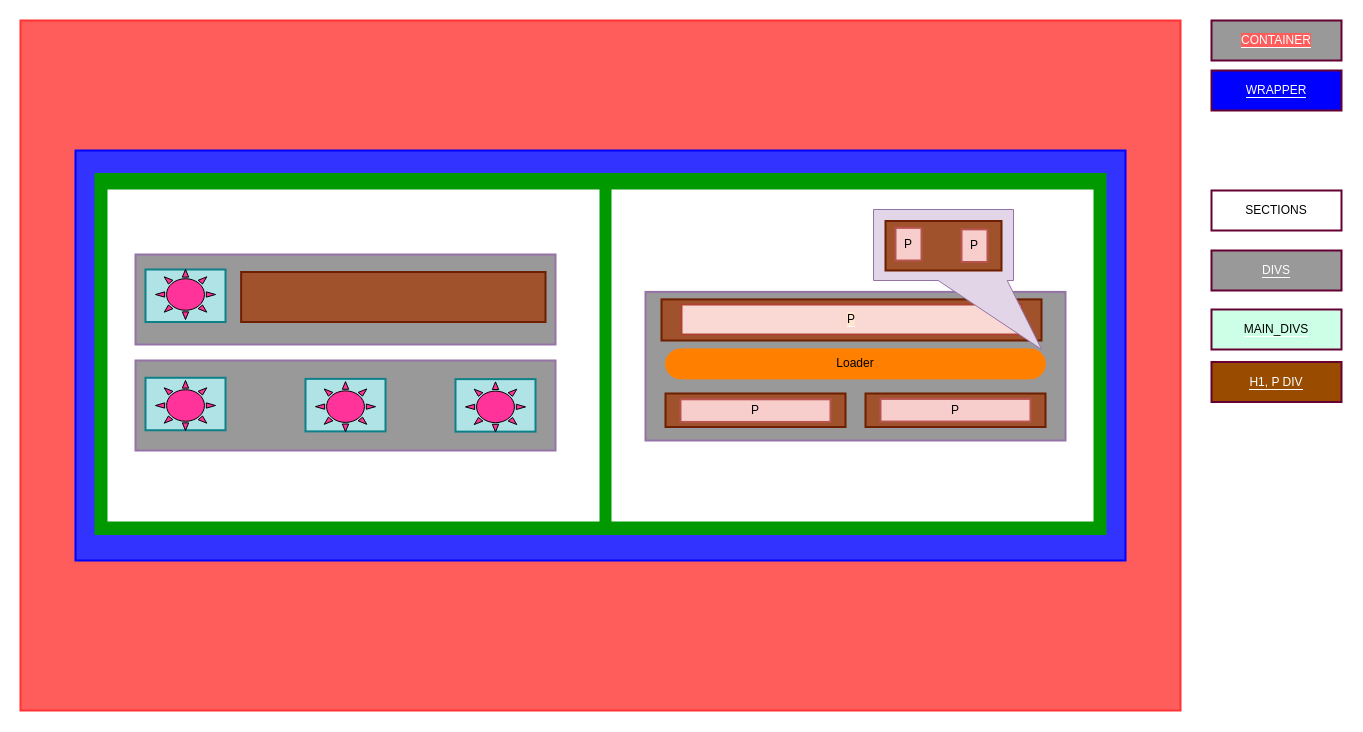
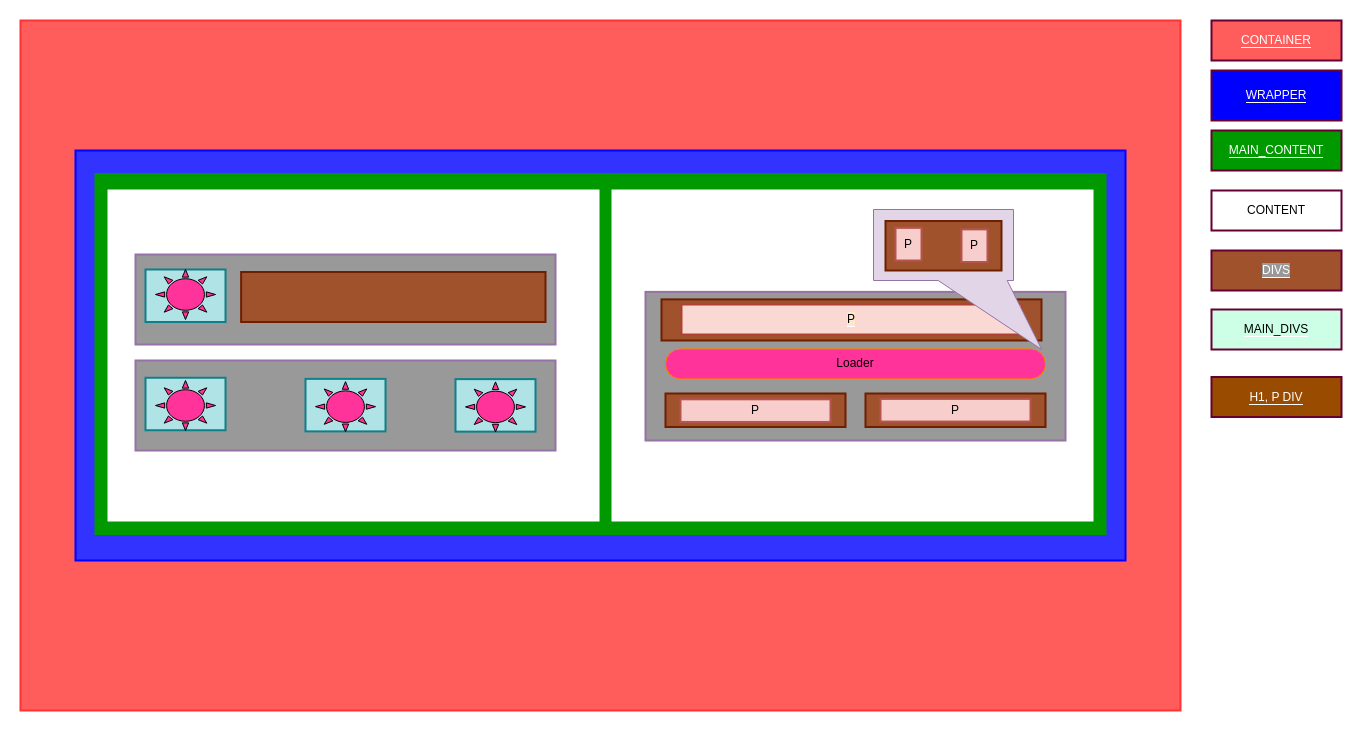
node "CONTAINER": fillcolor #999999 -> #ff5c5c
node "WRAPPER": size 130x40 -> 130x50
node "MAIN_CONTENT": added
node "SECTIONS": label "SECTIONS" -> "CONTENT"
node "DIVS": fillcolor #999999 -> #a0522d
node "Loader": fillcolor #ff8000 -> #ff3399
node "H1, P DIV": moved (1277, 382) -> (1277, 397)
